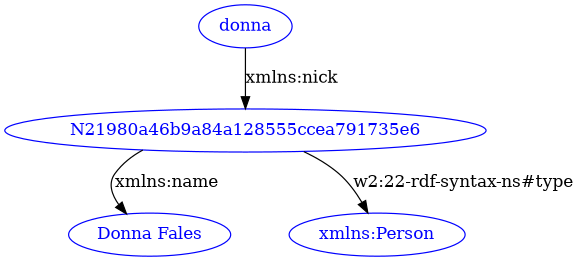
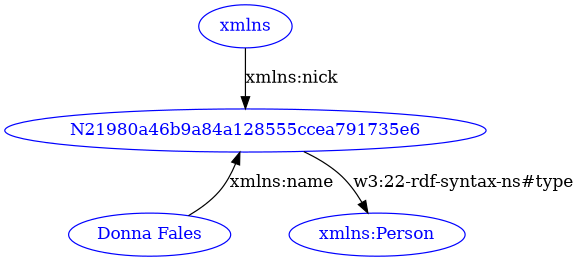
node "donna": label "donna" -> "xmlns"
edge "N21980a46b9a84a128555ccea791735e6" -> "Donna Fales": reversed
edge "N21980a46b9a84a128555ccea791735e6" -> "xmlns:Person": label "w2:22-rdf-syntax-ns#type" -> "w3:22-rdf-syntax-ns#type"
